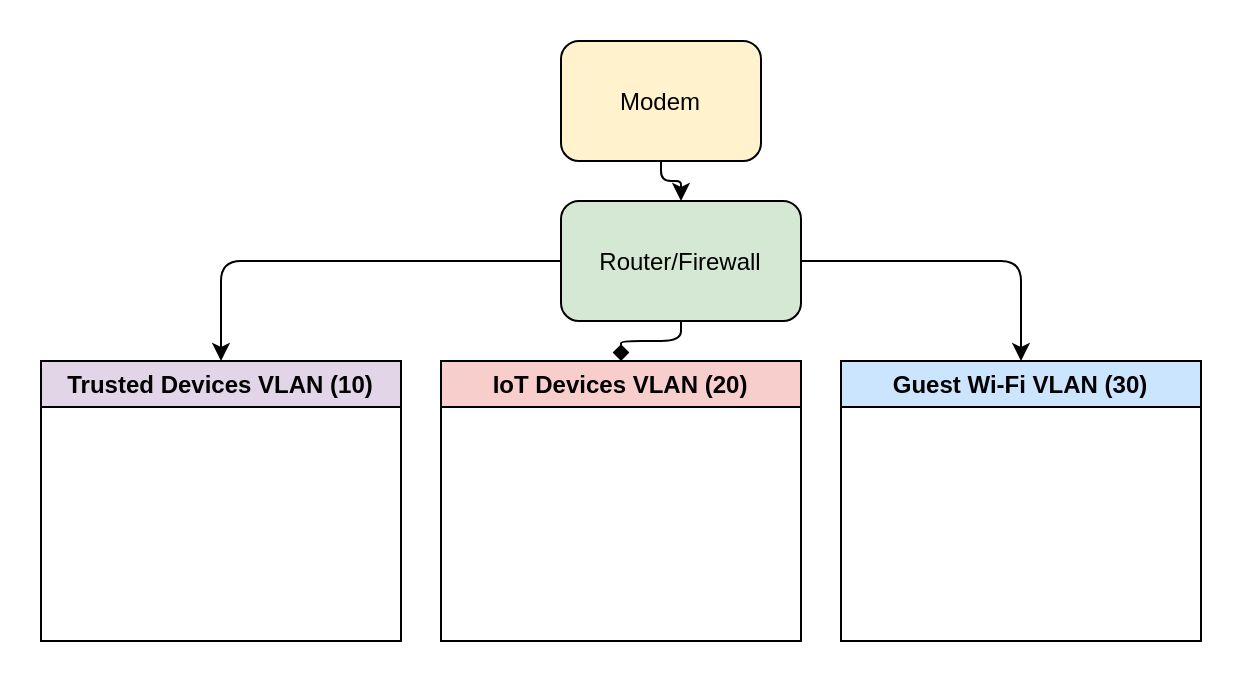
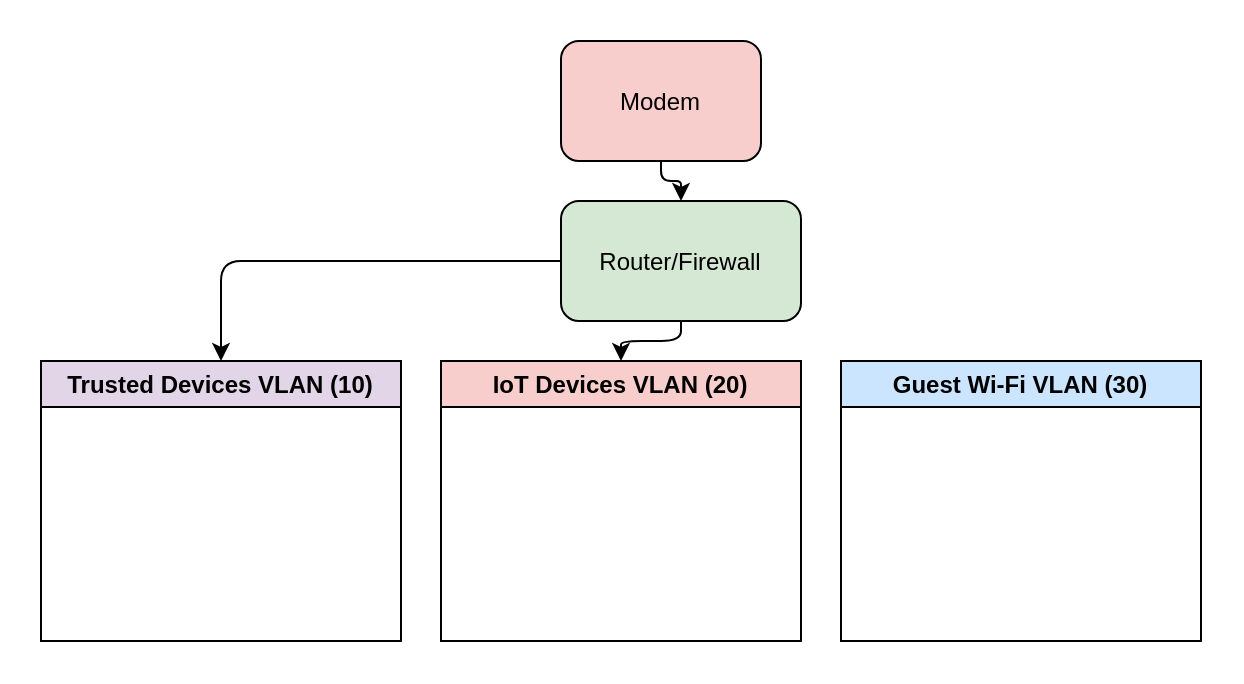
node "Modem": fillcolor #fff2cc -> #f8cecc
edge "Router/Firewall" -> "Guest Wi-Fi VLAN (30)": removed
edge "Router/Firewall" -> "IoT Devices VLAN (20)": arrowhead diamond -> classic
